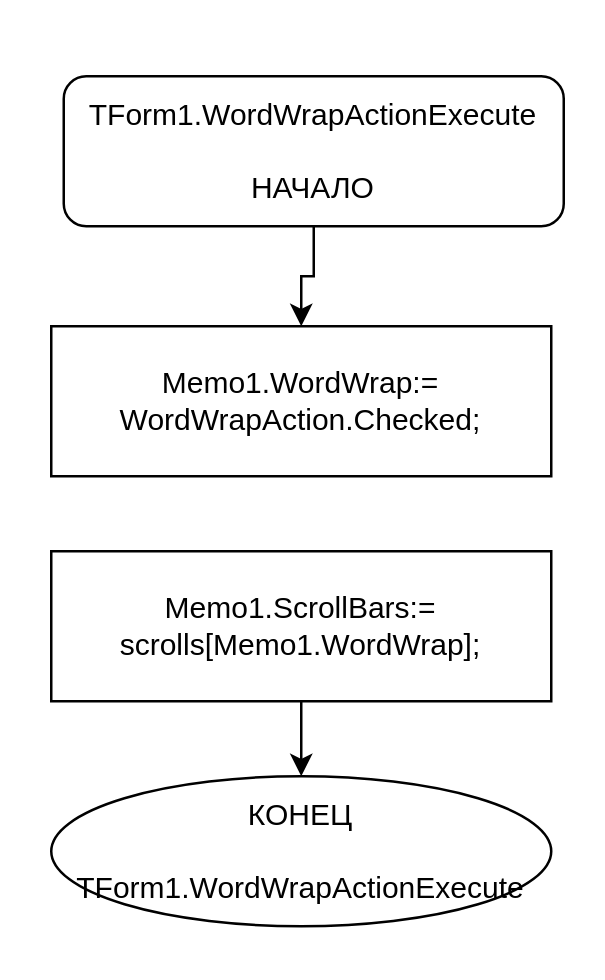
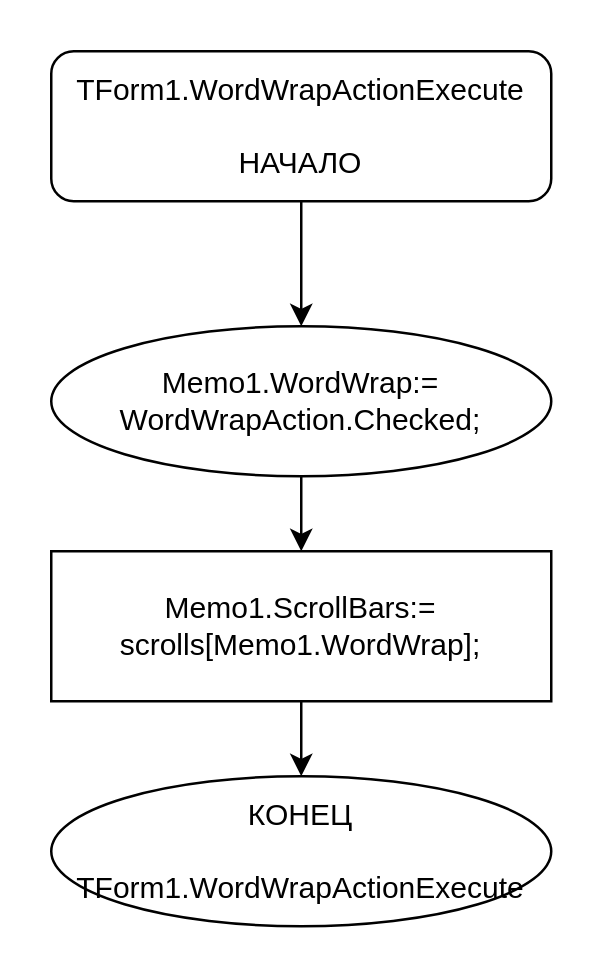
node "TForm1.WordWrapActionExecute НАЧАЛО": moved (314, 151) -> (301, 126)
node "Memo1.WordWrap:= WordWrapAction.Checked;": shape rectangle -> ellipse
edge "Memo1.WordWrap:= WordWrapAction.Checked;" -> "Memo1.ScrollBars:= scrolls[Memo1.WordWrap];": added
